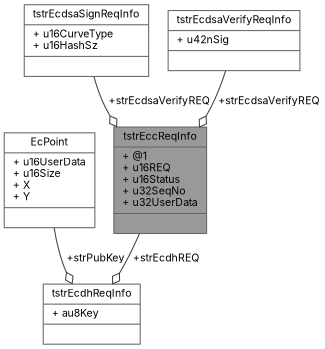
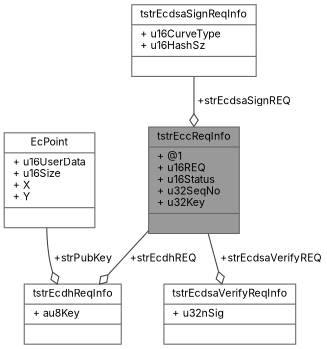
node "tstrEcdsaVerifyReqInfo": text "+ u42nSig" -> "+ u32nSig"
edge "tstrEcdsaVerifyReqInfo" -> "tstrEccReqInfo": reversed
edge "tstrEcdsaSignReqInfo" -> "tstrEccReqInfo": label " +strEcdsaVerifyREQ" -> " +strEcdsaSignREQ"
node "tstrEccReqInfo": text "+ u32UserData" -> "+ u32Key"
